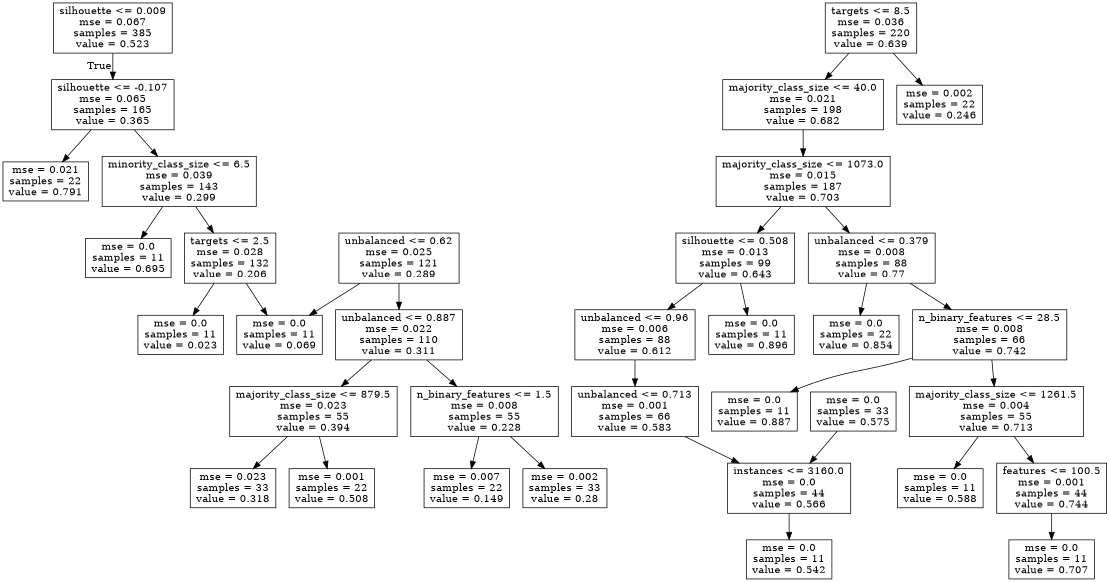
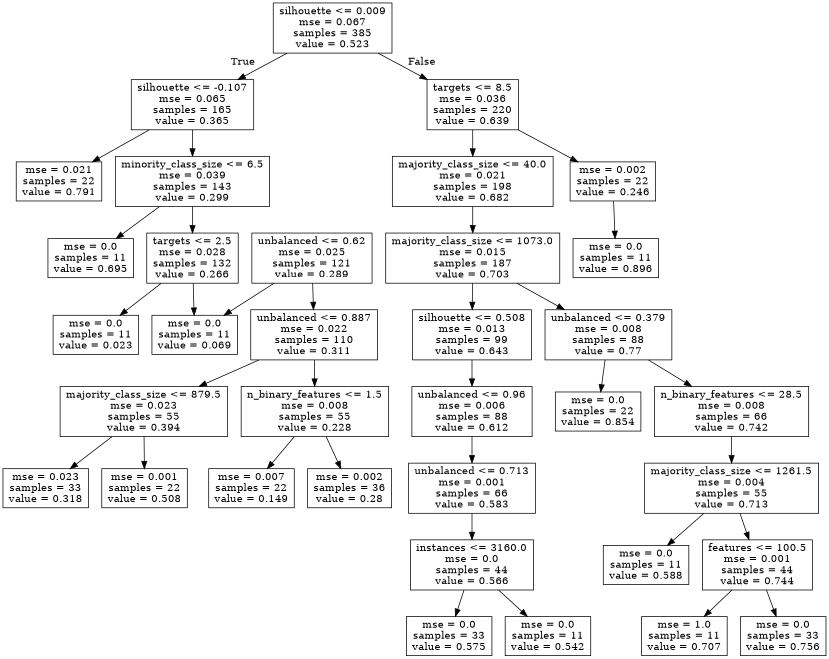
edge "silhouette <= 0.009 mse = 0.067 samples = 385 value = 0.523" -> "targets <= 8.5 mse = 0.036 samples = 220 value = 0.639": added
node "targets <= 2.5 mse = 0.028 samples = 132 value = 0.206": label "targets <= 2.5 mse = 0.028 samples = 132 value = 0.206" -> "targets <= 2.5 mse = 0.028 samples = 132 value = 0.266"
edge "silhouette <= 0.508 mse = 0.013 samples = 99 value = 0.643" -> "mse = 0.0 samples = 11 value = 0.896": now "mse = 0.002 samples = 22 value = 0.246" -> "mse = 0.0 samples = 11 value = 0.896"
node "mse = 0.0 samples = 11 value = 0.887": removed
edge "mse = 0.0 samples = 33 value = 0.575" -> "instances <= 3160.0 mse = 0.0 samples = 44 value = 0.566": reversed
node "mse = 0.002 samples = 33 value = 0.28": label "mse = 0.002 samples = 33 value = 0.28" -> "mse = 0.002 samples = 36 value = 0.28"
node "mse = 0.0 samples = 11 value = 0.707": label "mse = 0.0 samples = 11 value = 0.707" -> "mse = 1.0 samples = 11 value = 0.707"
node "mse = 0.0 samples = 33 value = 0.756": added
